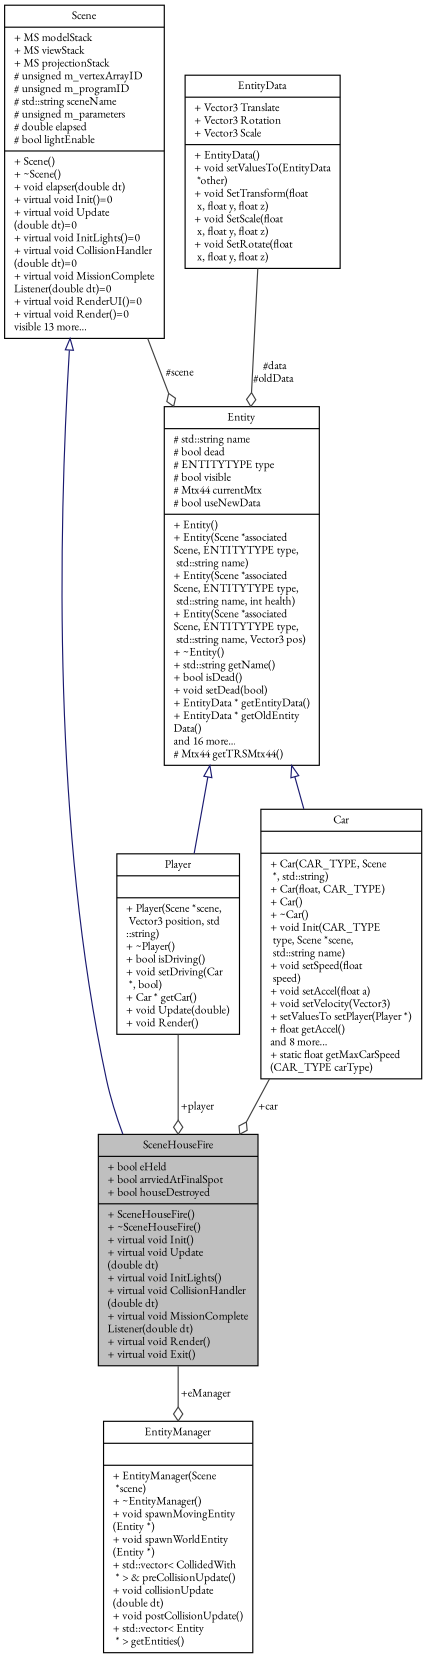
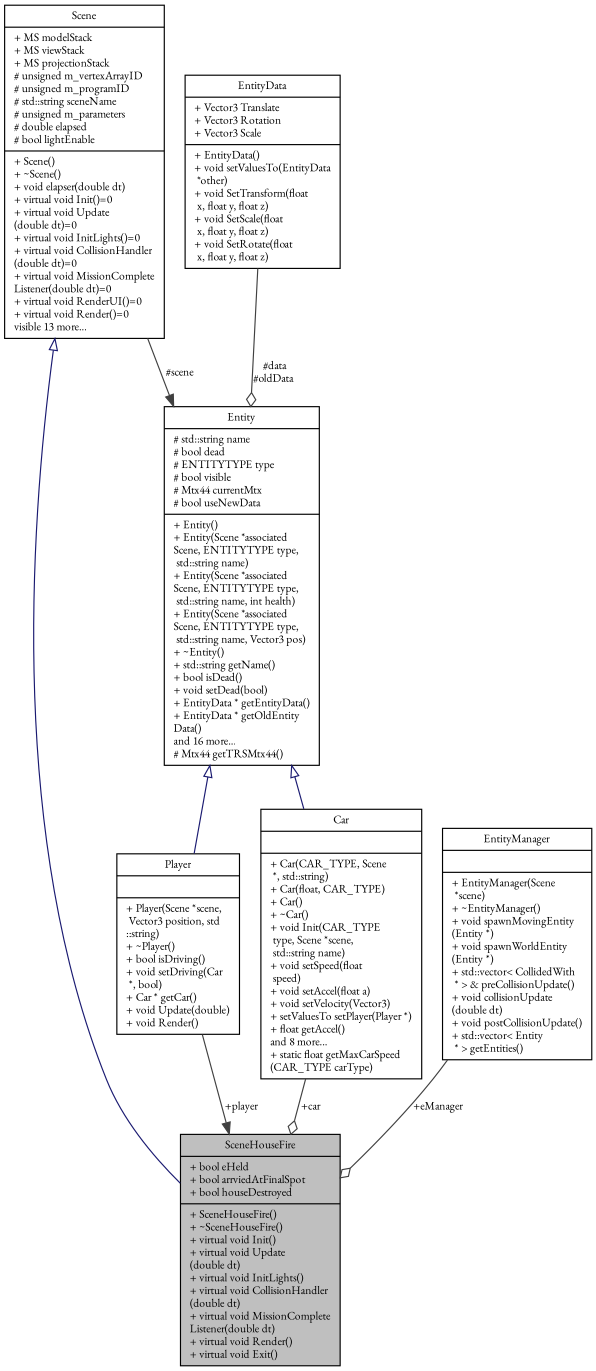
edge "Scene" -> "Entity": arrowhead odiamond -> normal
edge "Player" -> "SceneHouseFire": arrowhead odiamond -> normal
edge "SceneHouseFire" -> "EntityManager": reversed
